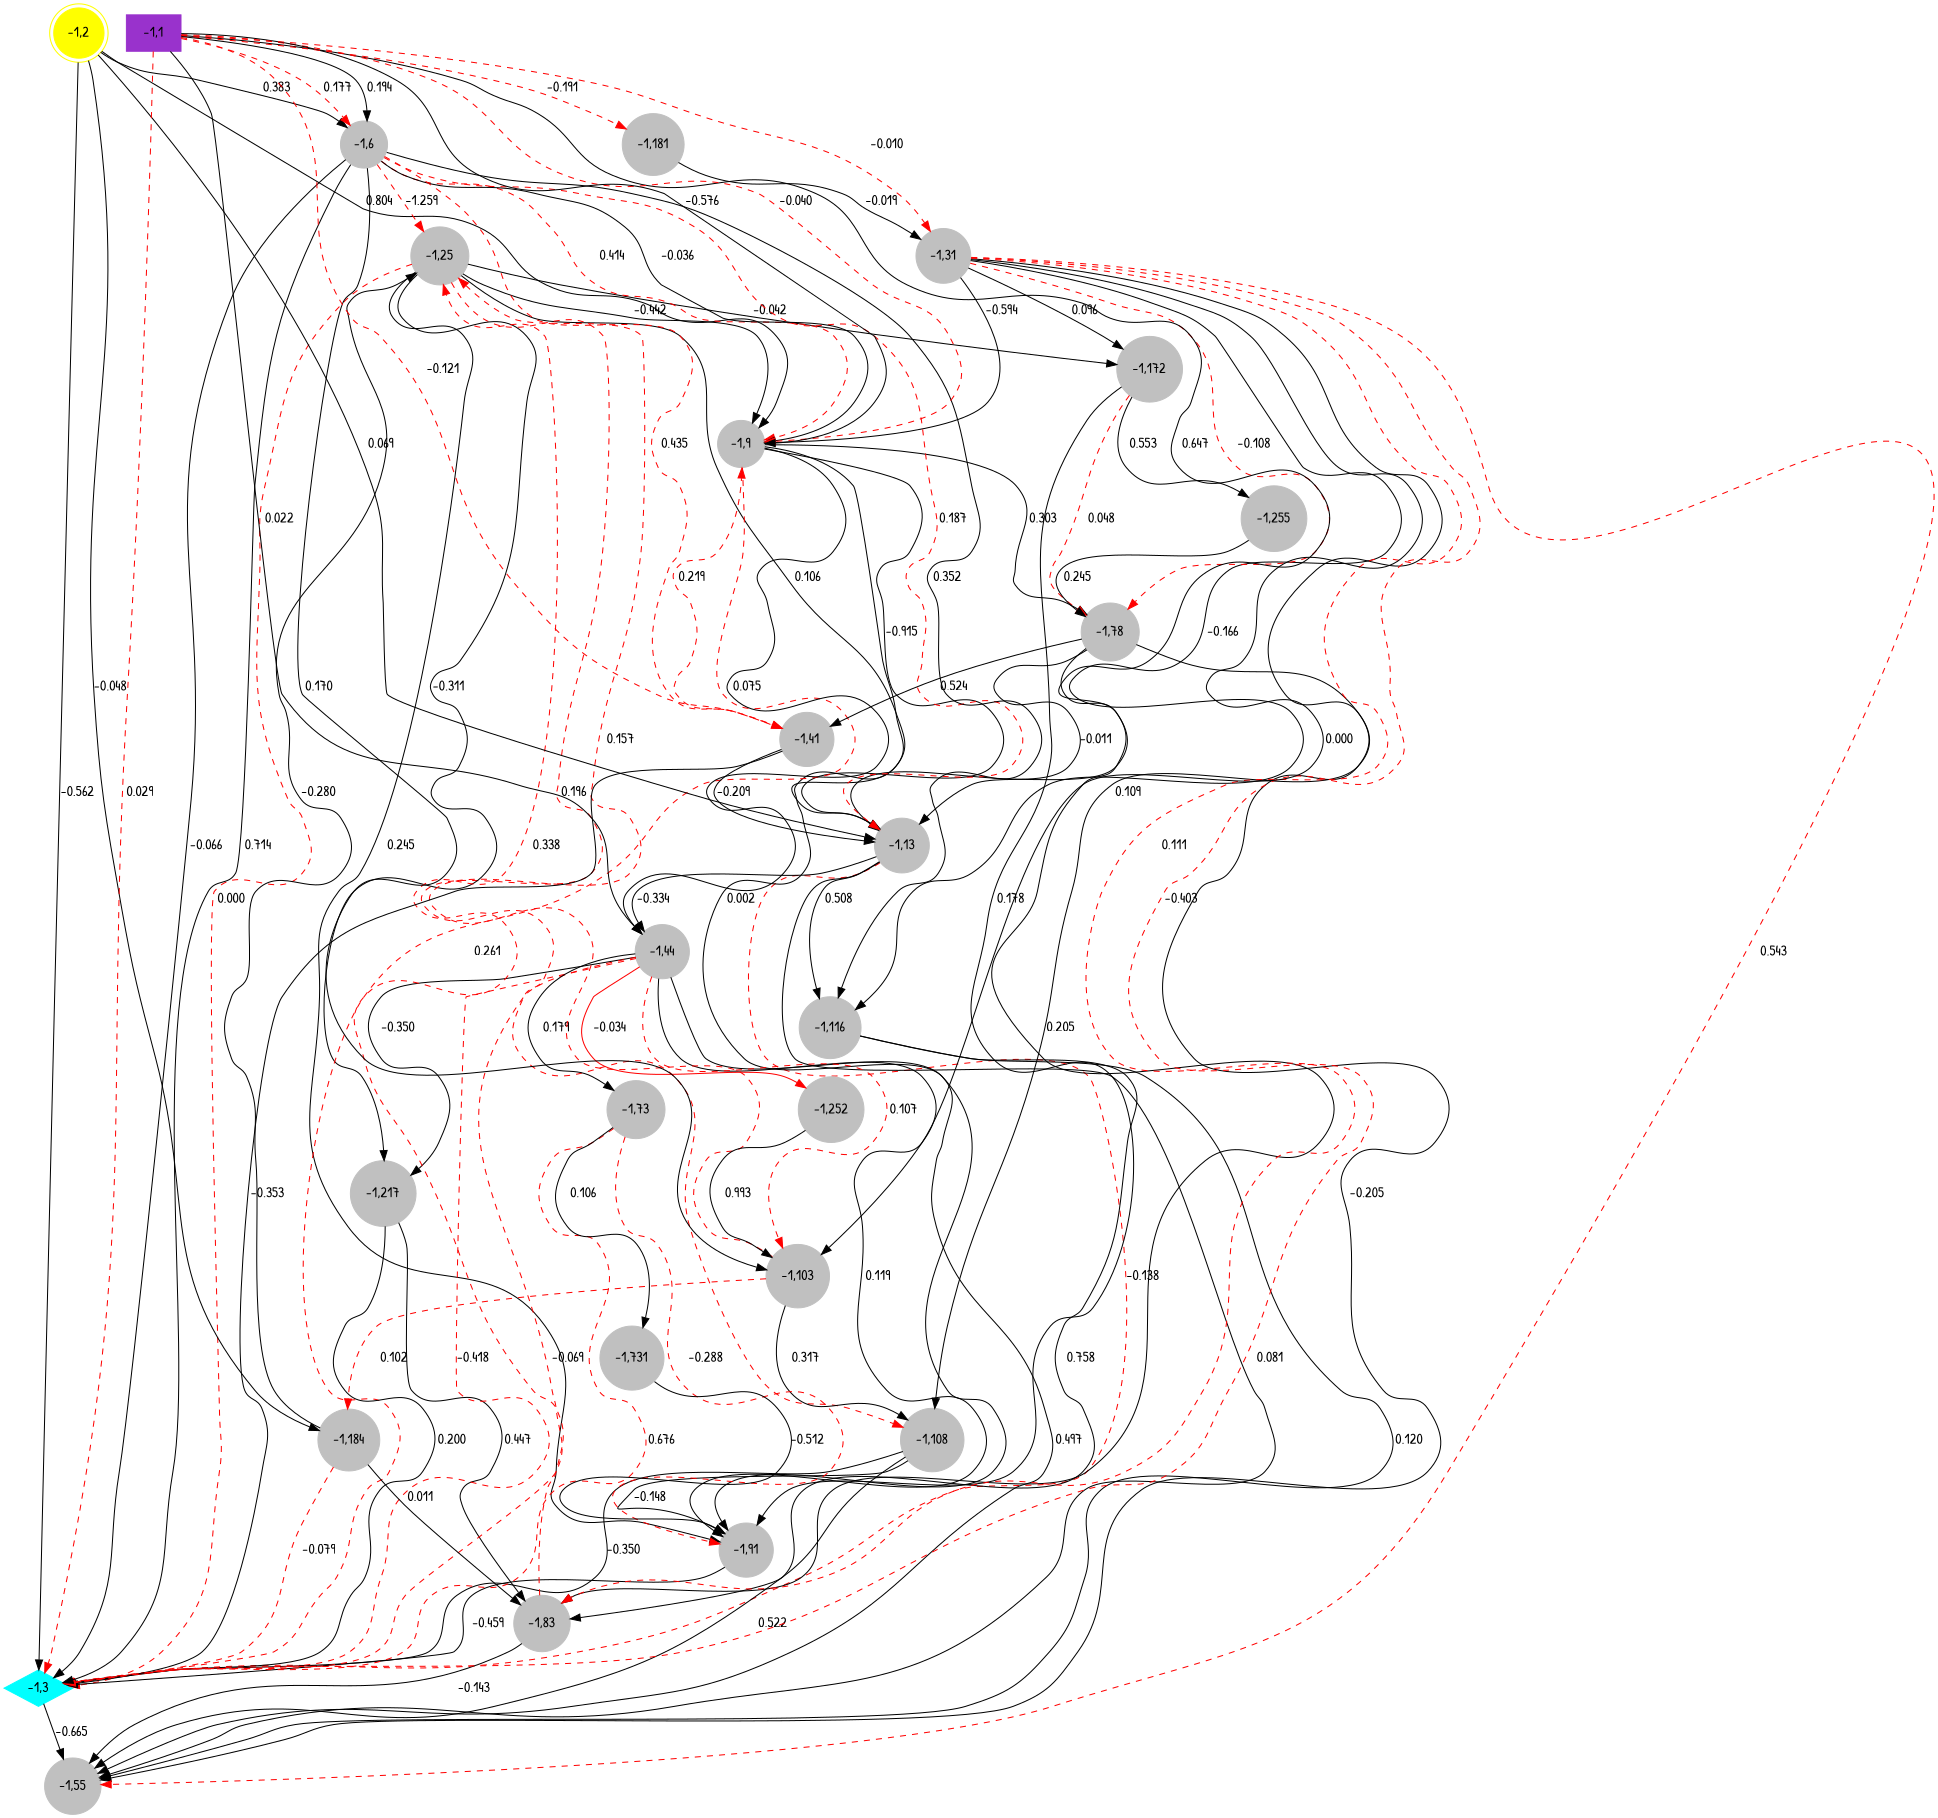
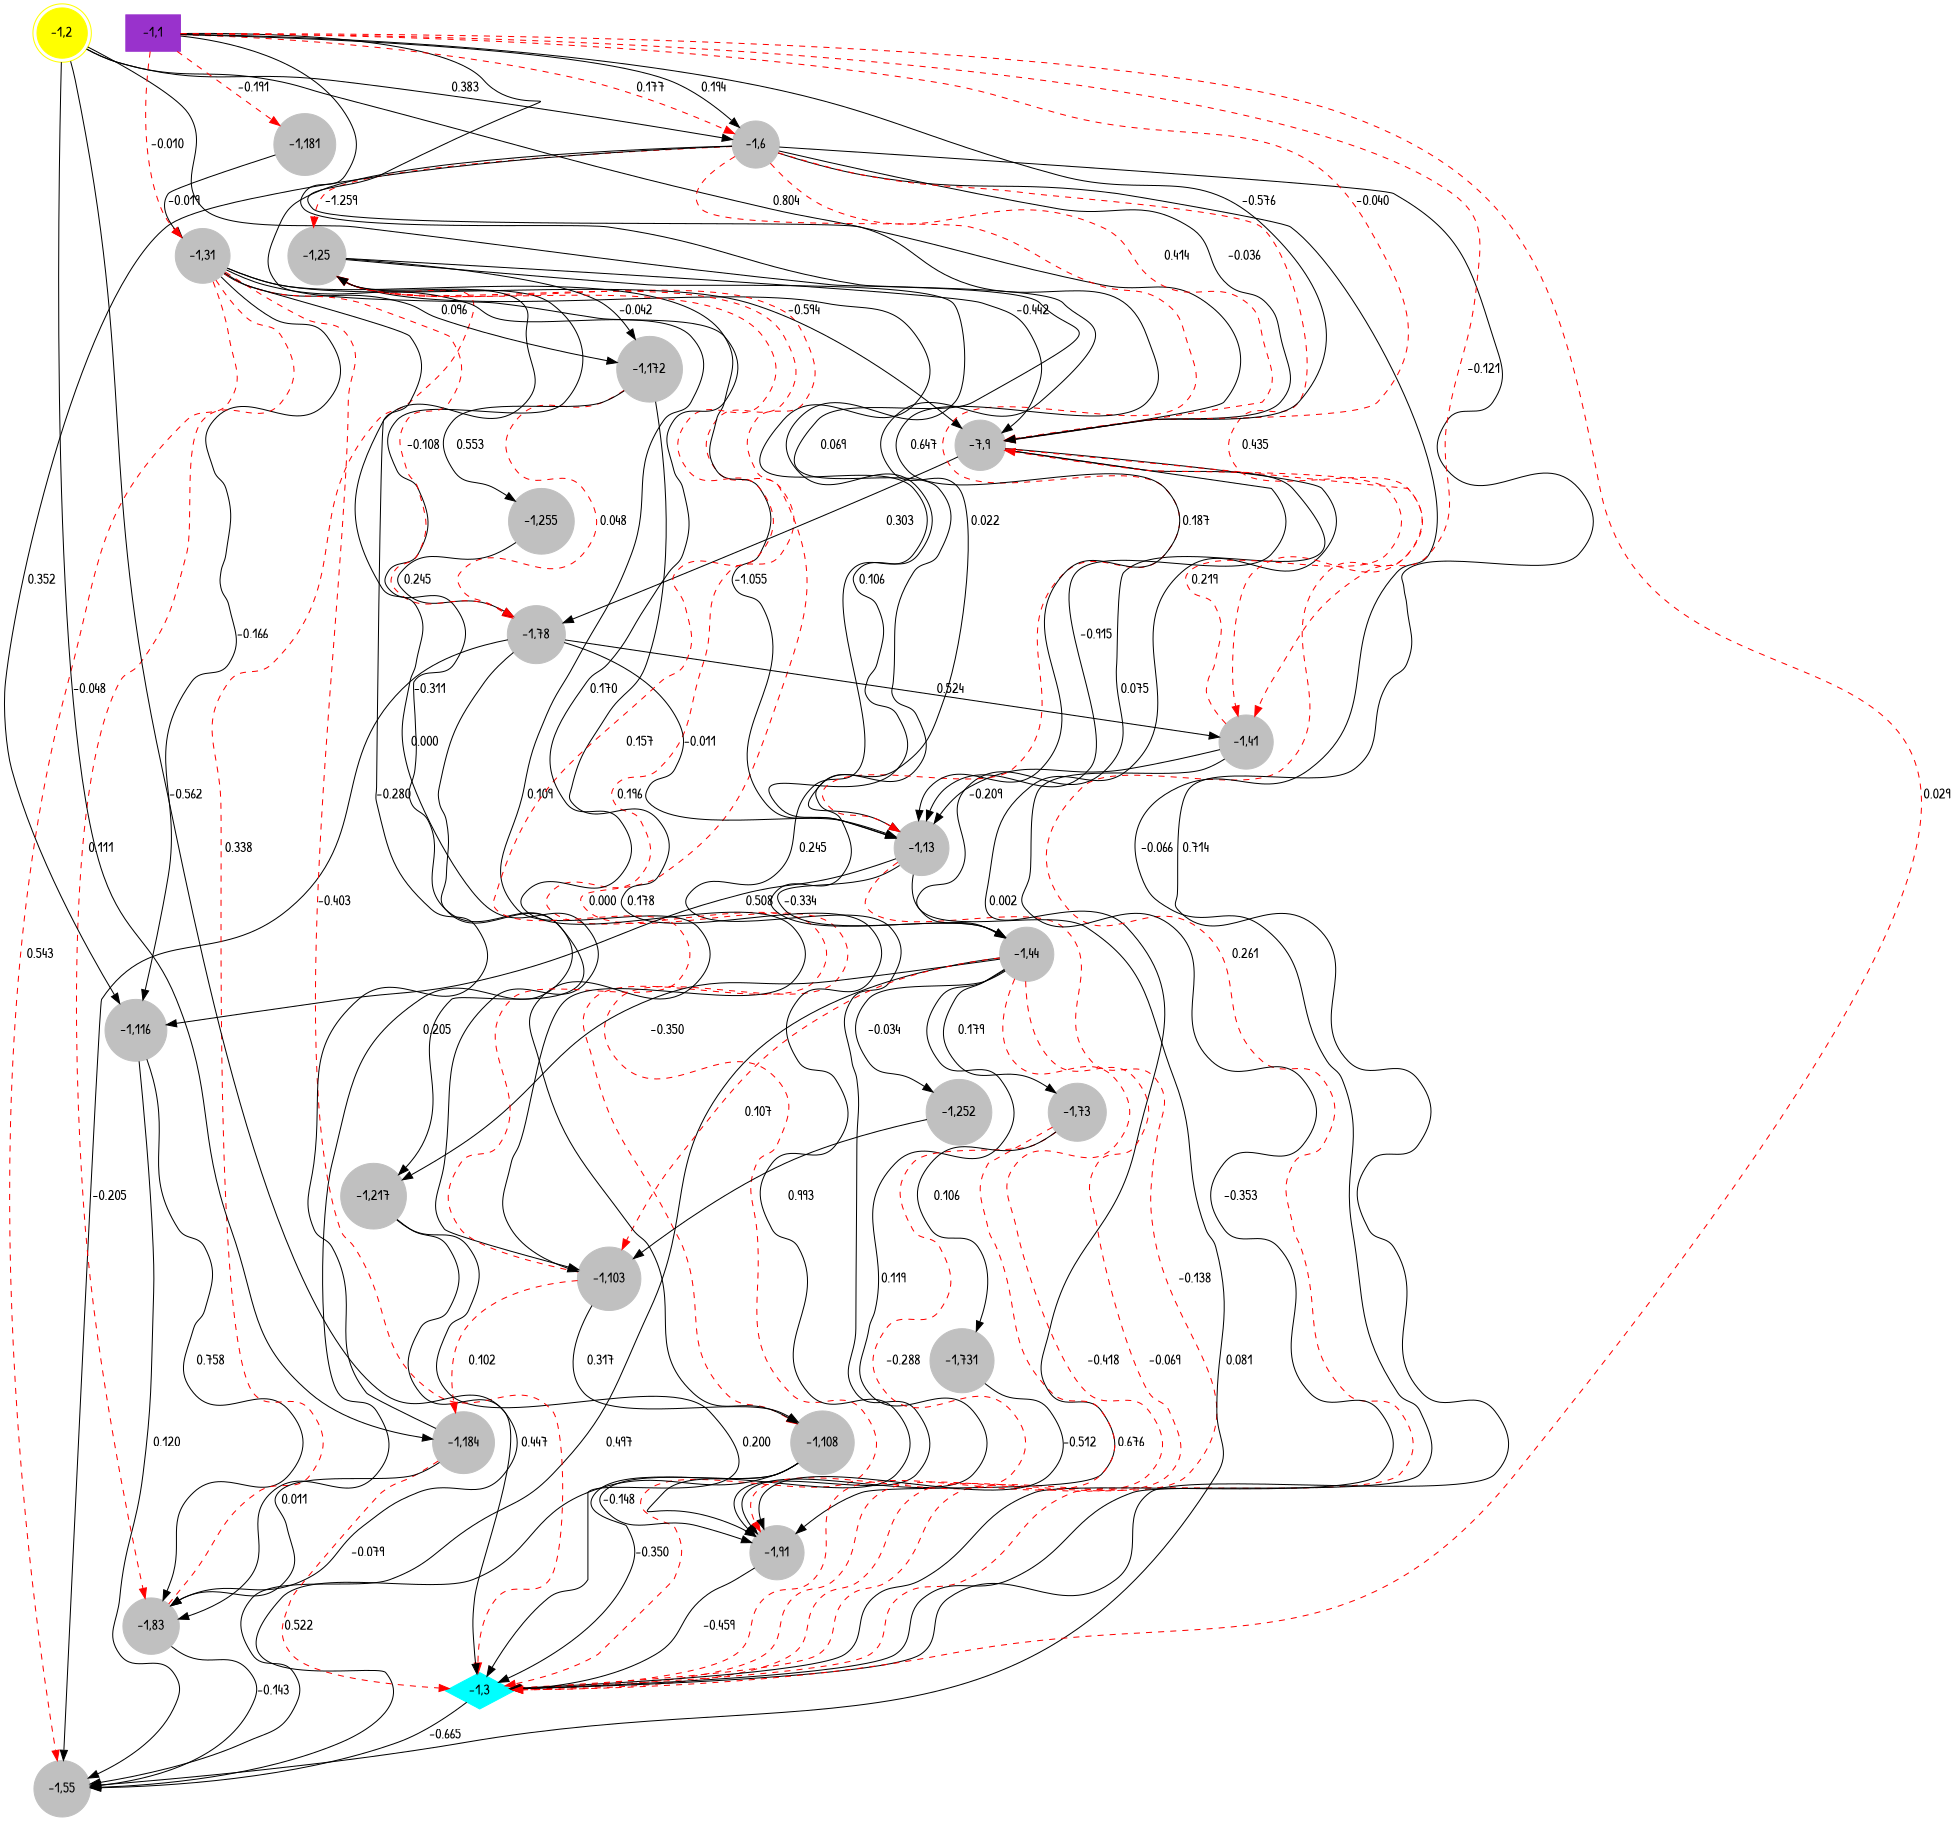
edge "-1,31" -> "-1,13": added, label "-1.055"
node "-1,9": label "-1,9" -> "-7,9"
edge "-1,44" -> "-1,252": color red -> black
